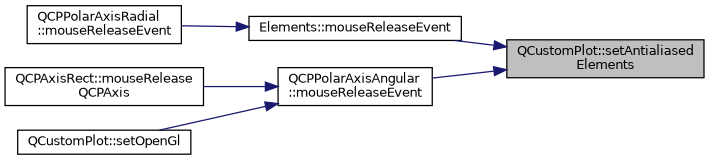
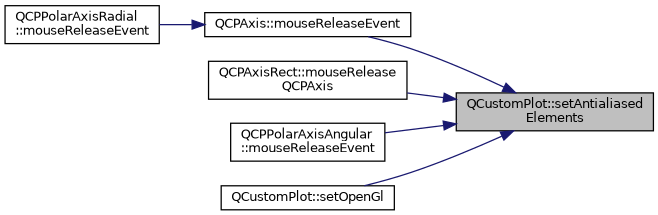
node "Elements::mouseReleaseEvent": label "Elements::mouseReleaseEvent" -> "QCPAxis::mouseReleaseEvent"
edge "QCPAxisRect::mouseRelease QCPAxis" -> "QCPPolarAxisAngular ::mouseReleaseEvent": now "QCPAxisRect::mouseRelease QCPAxis" -> "QCustomPlot::setAntialiased Elements"
edge "QCustomPlot::setOpenGl" -> "QCPPolarAxisAngular ::mouseReleaseEvent": now "QCustomPlot::setOpenGl" -> "QCustomPlot::setAntialiased Elements"
